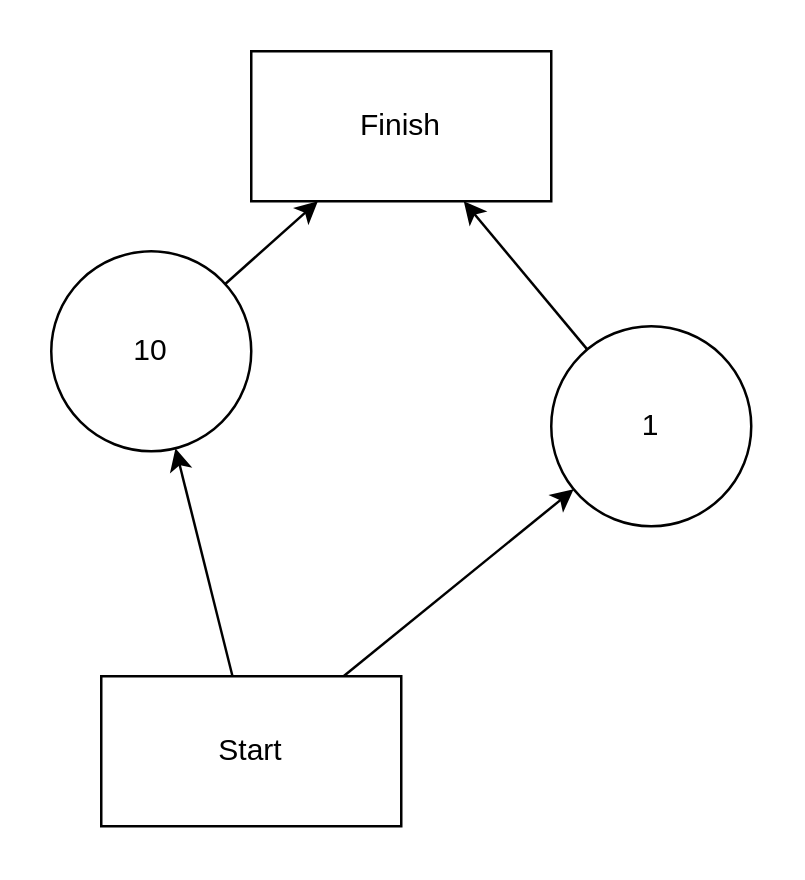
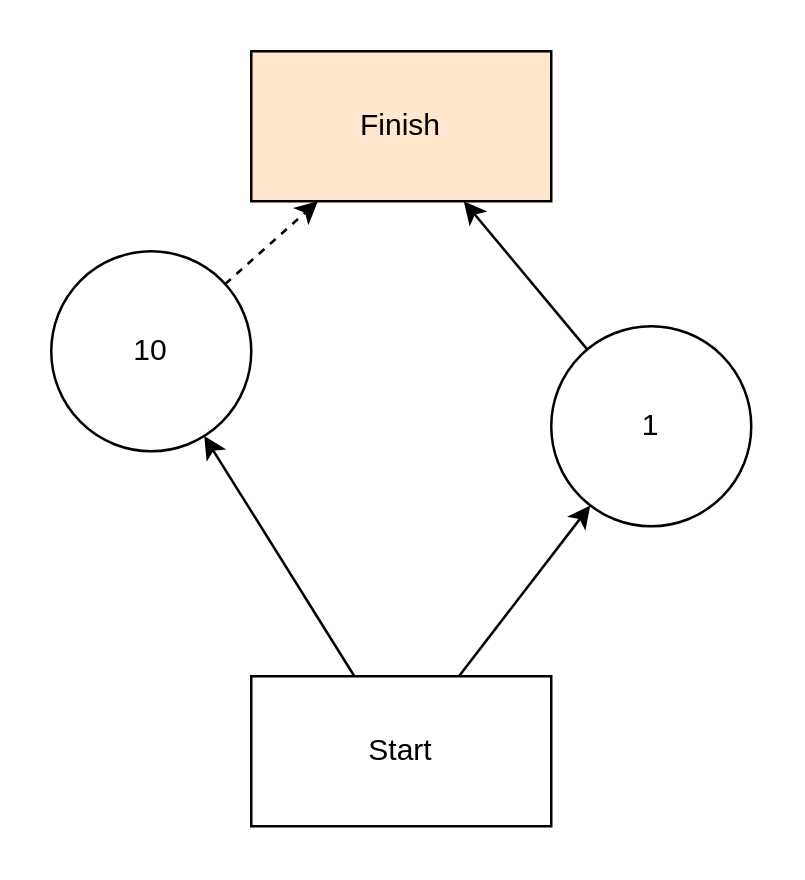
node "Finish": fillcolor #ffffff -> #ffe6cc
edge "10" -> "Finish": style solid -> dashed
node "Start": moved (251, 751) -> (401, 751)
